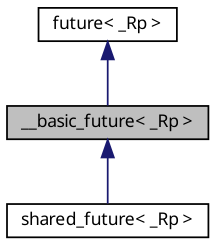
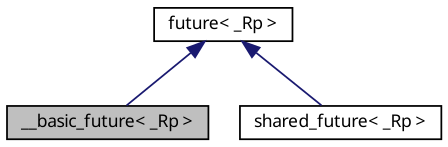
edge "shared_future< _Rp >" -> "__basic_future< _Rp >": now "shared_future< _Rp >" -> "future< _Rp >"
